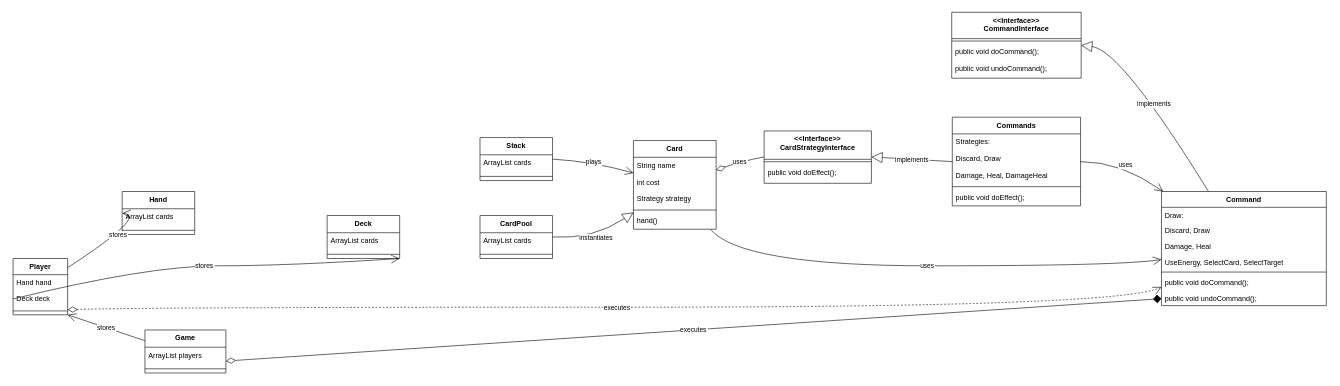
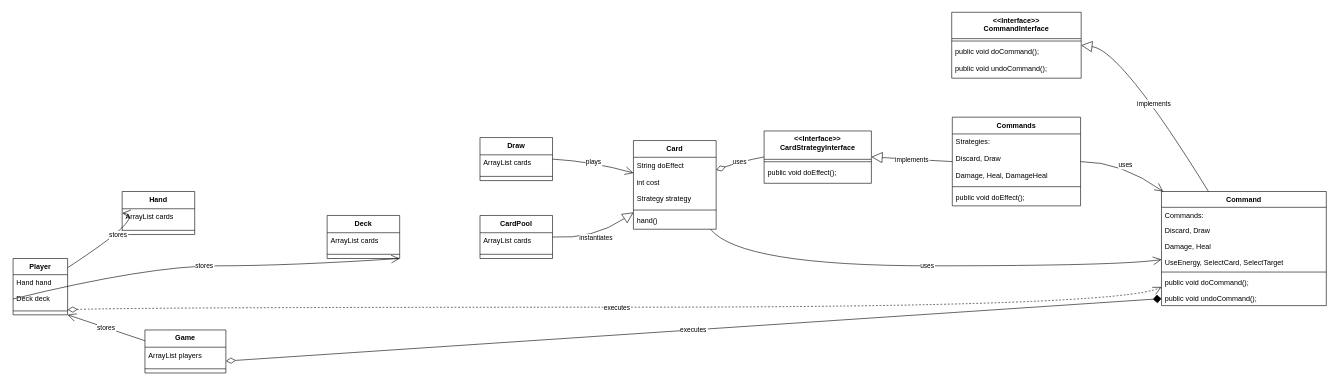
node "Stack": label "Stack" -> "Draw"
node "String name": label "String name" -> "String doEffect"
node "Draw:": label "Draw:" -> "Commands:"
